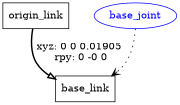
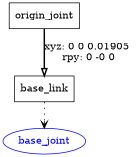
node "origin_link": label "origin_link" -> "origin_joint"
edge "base_joint" -> "base_link": reversed
